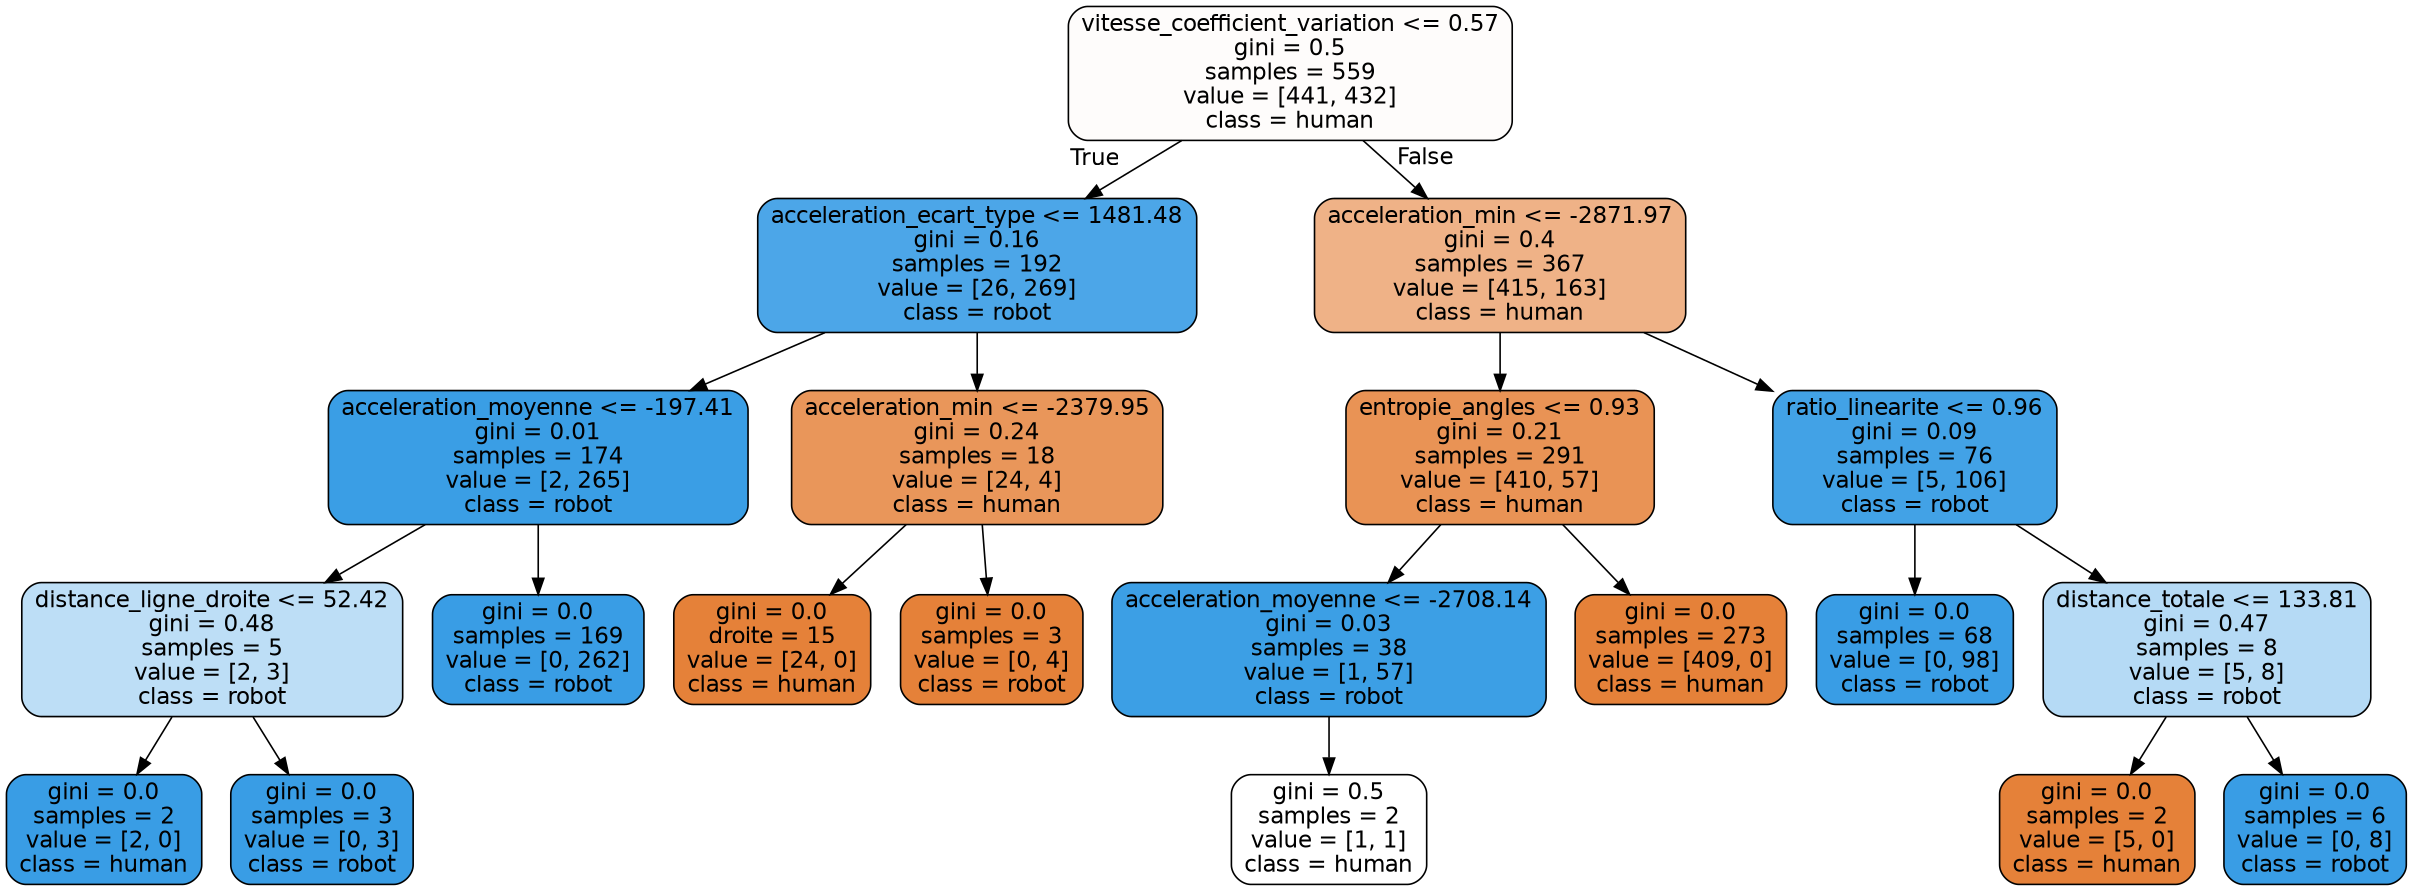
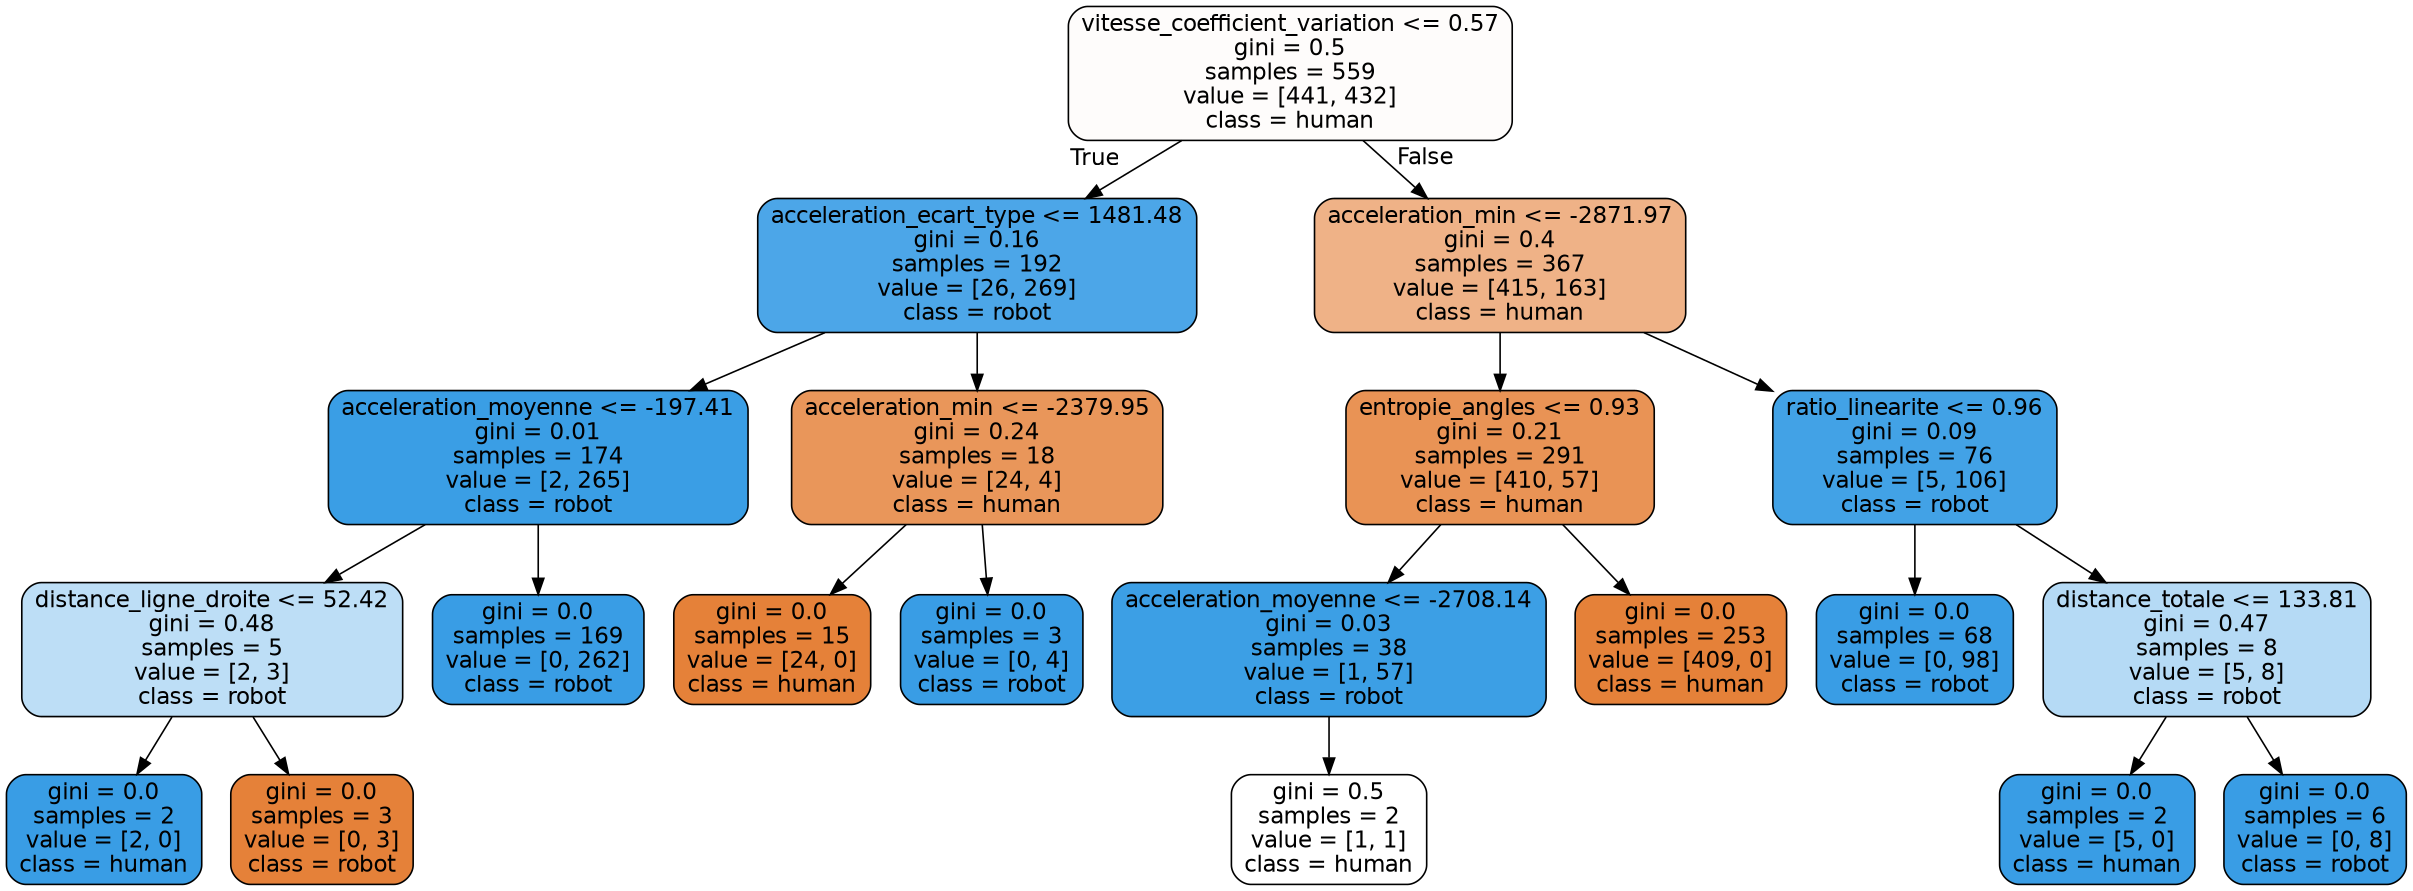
node "gini = 0.0 droite = 15 value = [24, 0] class = human": label "gini = 0.0 droite = 15 value = [24, 0] class = human" -> "gini = 0.0 samples = 15 value = [24, 0] class = human"
node "gini = 0.0 samples = 3 value = [0, 4] class = robot": fillcolor #e58139 -> #399de5
node "gini = 0.0 samples = 273 value = [409, 0] class = human": label "gini = 0.0 samples = 273 value = [409, 0] class = human" -> "gini = 0.0 samples = 253 value = [409, 0] class = human"
node "gini = 0.0 samples = 3 value = [0, 3] class = robot": fillcolor #399de5 -> #e58139
node "gini = 0.0 samples = 2 value = [5, 0] class = human": fillcolor #e58139 -> #399de5
